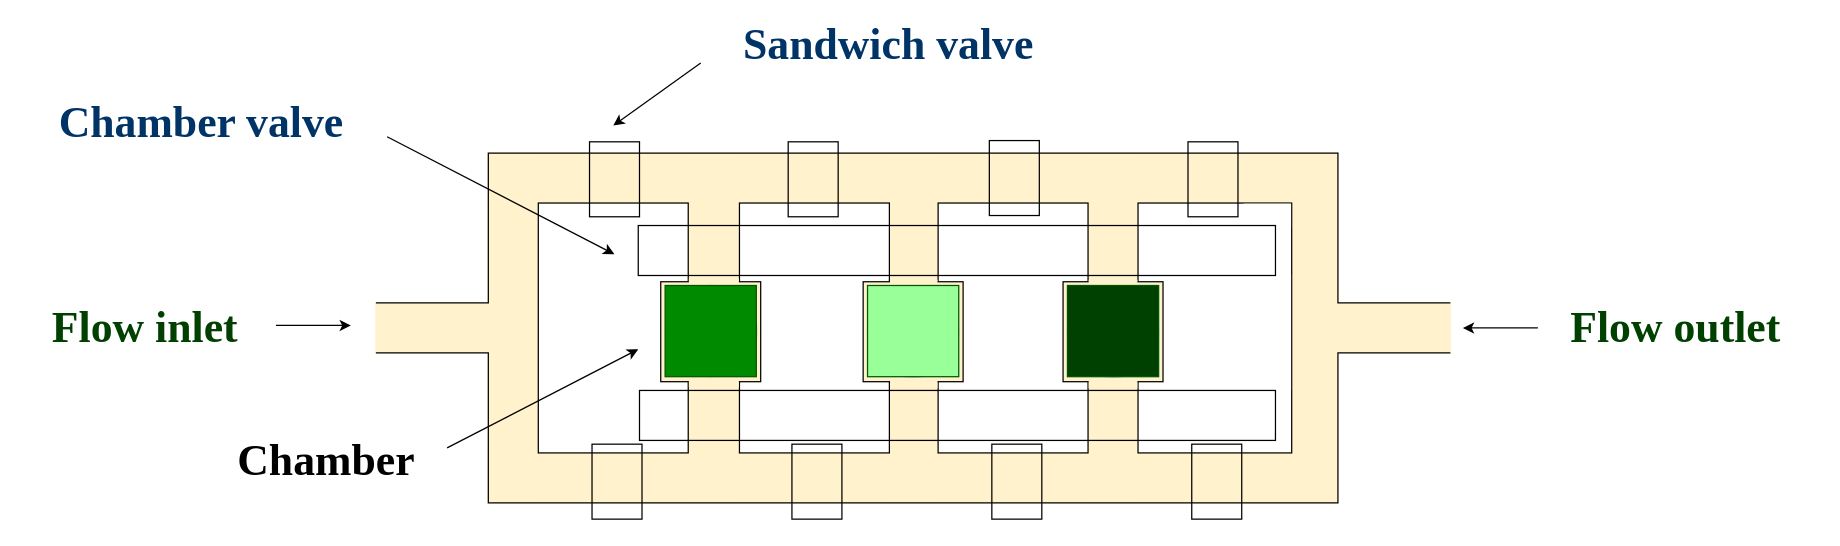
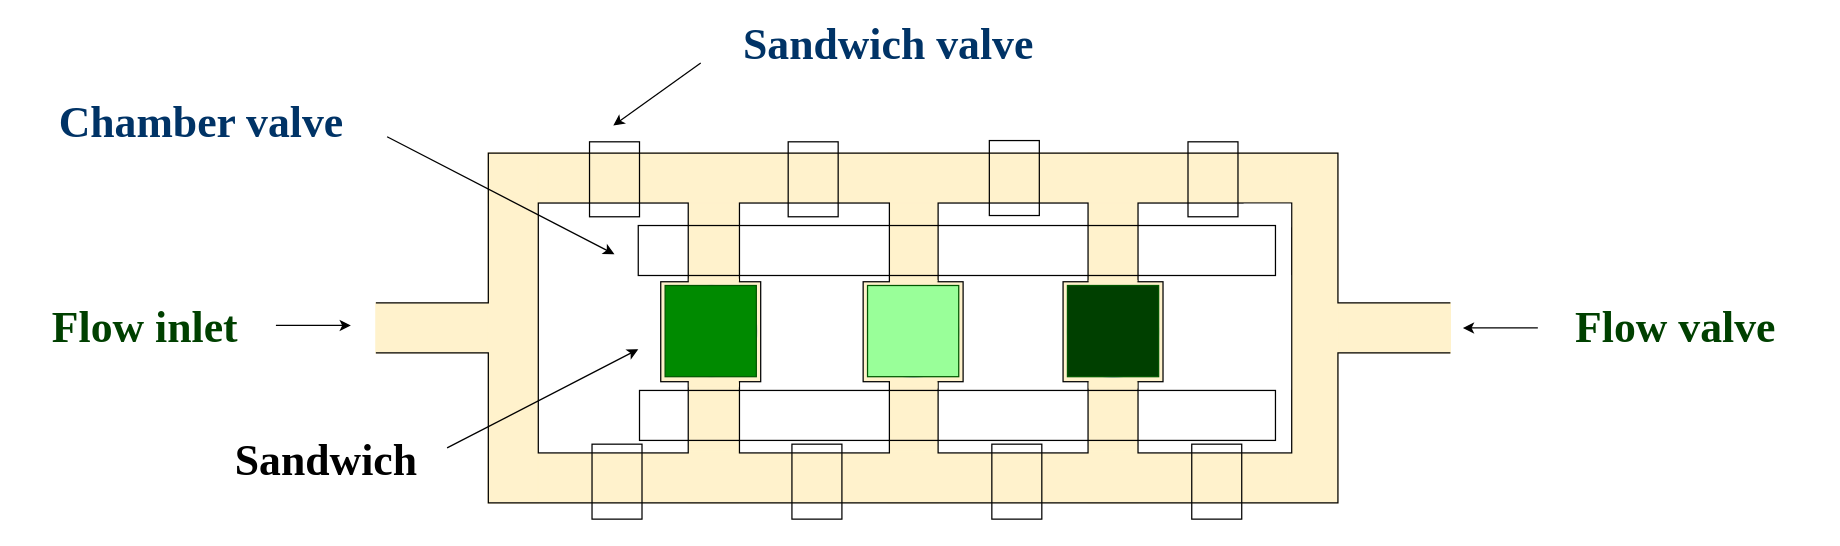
node "Flow outlet": label "Flow outlet" -> "Flow valve"
node "Chamber": label "Chamber" -> "Sandwich"
